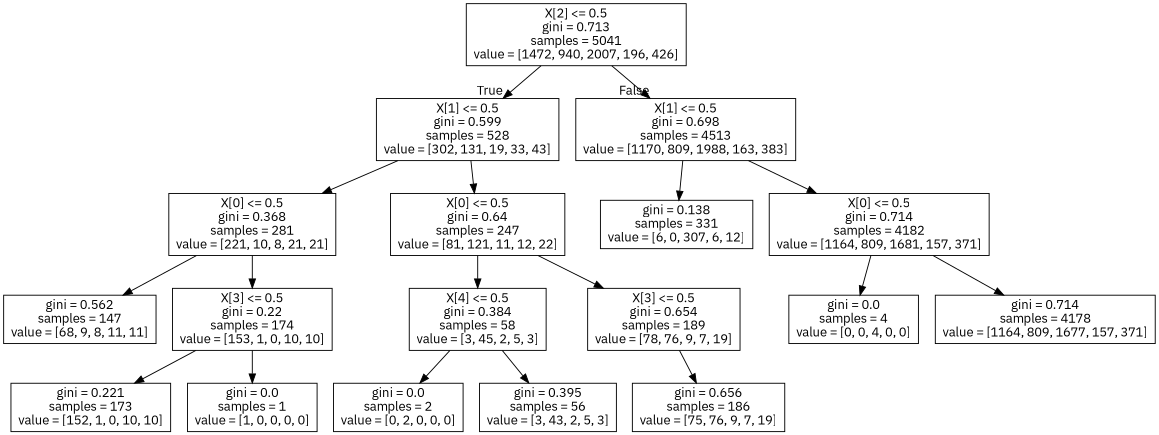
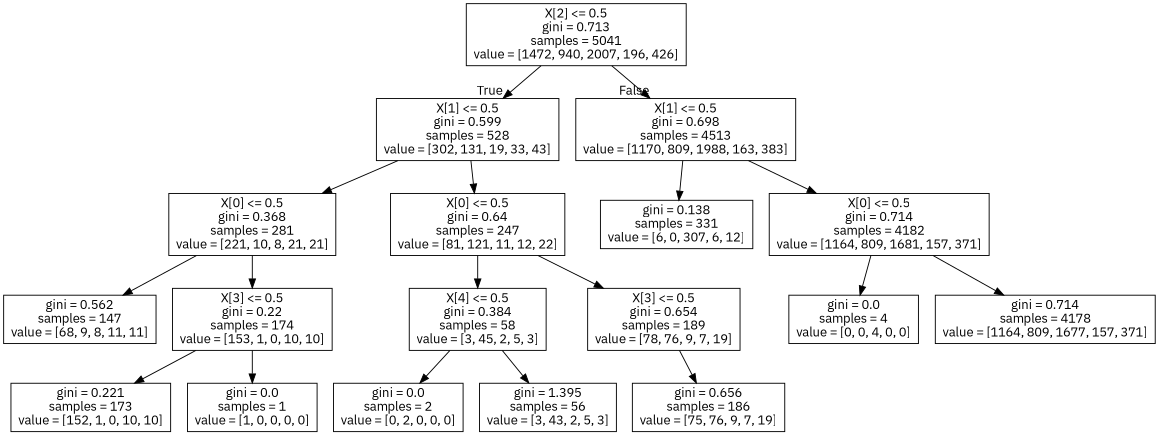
node "gini = 0.395 samples = 56 value = [3, 43, 2, 5, 3]": label "gini = 0.395 samples = 56 value = [3, 43, 2, 5, 3]" -> "gini = 1.395 samples = 56 value = [3, 43, 2, 5, 3]"
